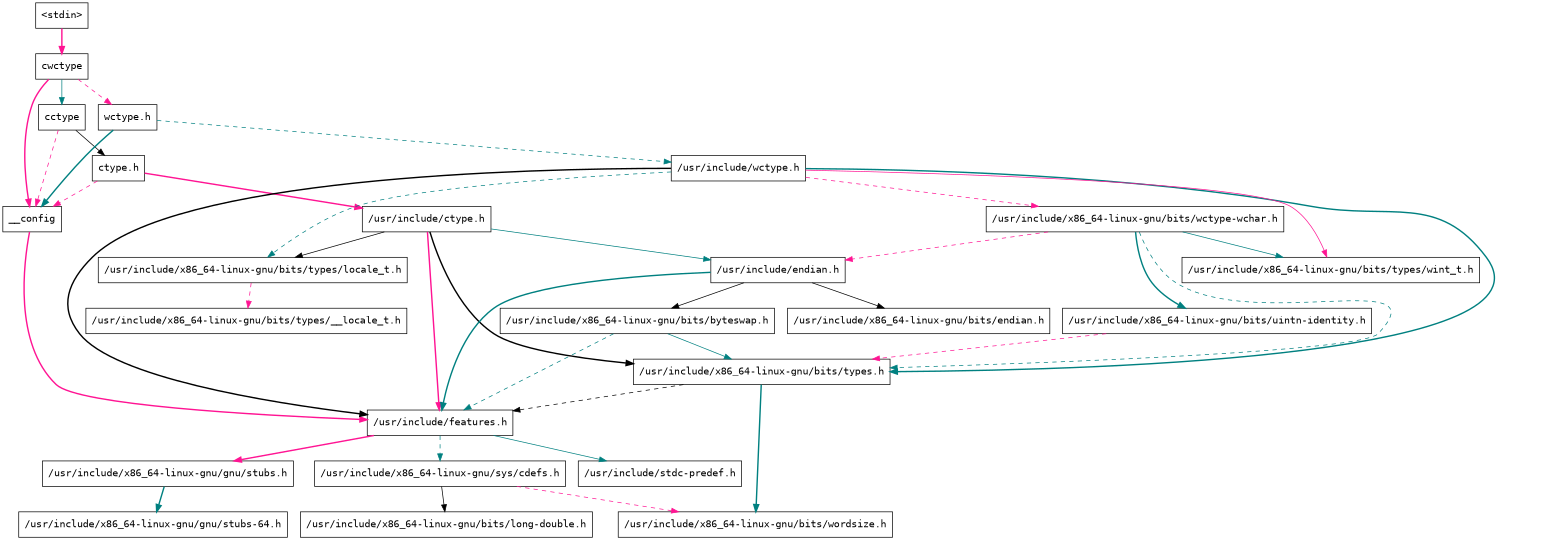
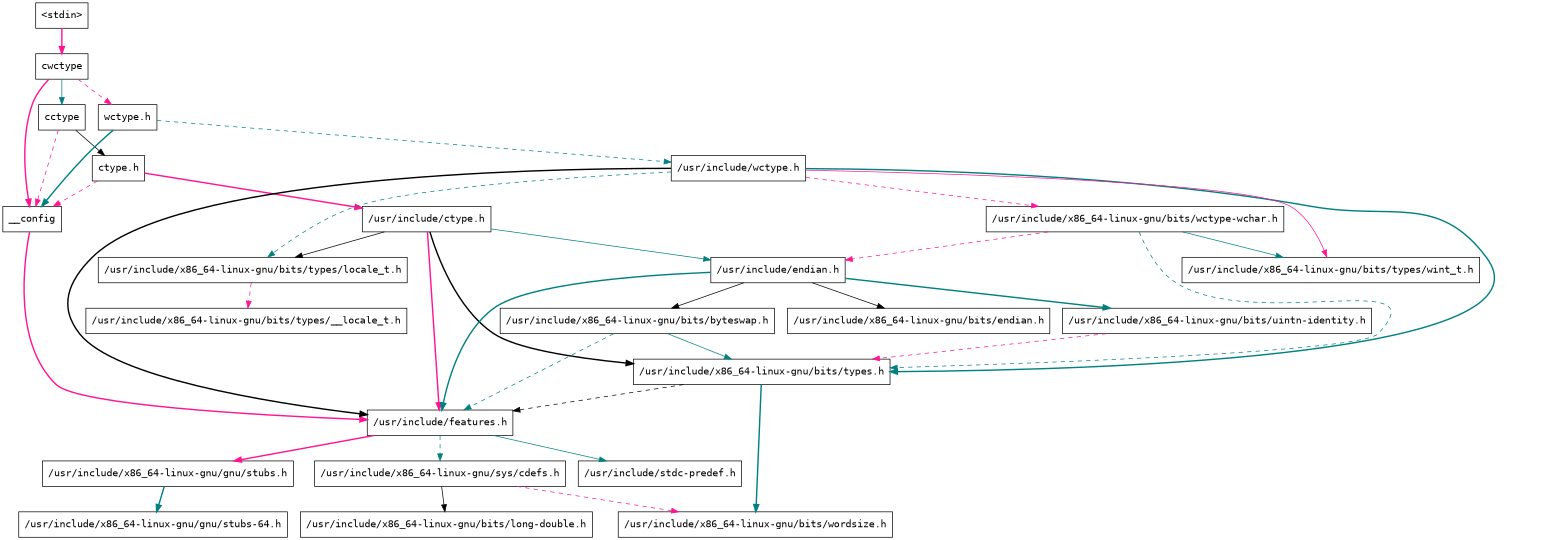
edge "/usr/include/x86_64-linux-gnu/bits/wctype-wchar.h" -> "/usr/include/x86_64-linux-gnu/bits/uintn-identity.h": now "/usr/include/endian.h" -> "/usr/include/x86_64-linux-gnu/bits/uintn-identity.h"
